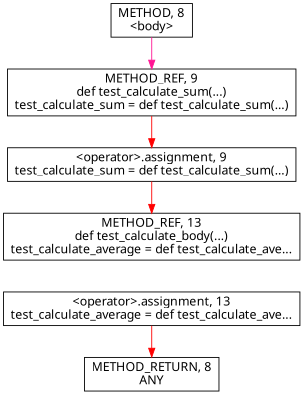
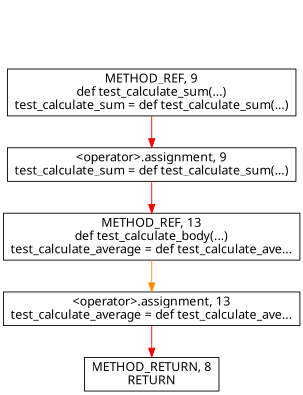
node "METHOD, 8": removed
edge "METHOD_REF, 13" -> "<operator>.assignment, 13": added
node "METHOD_RETURN, 8": text "ANY" -> "RETURN"
